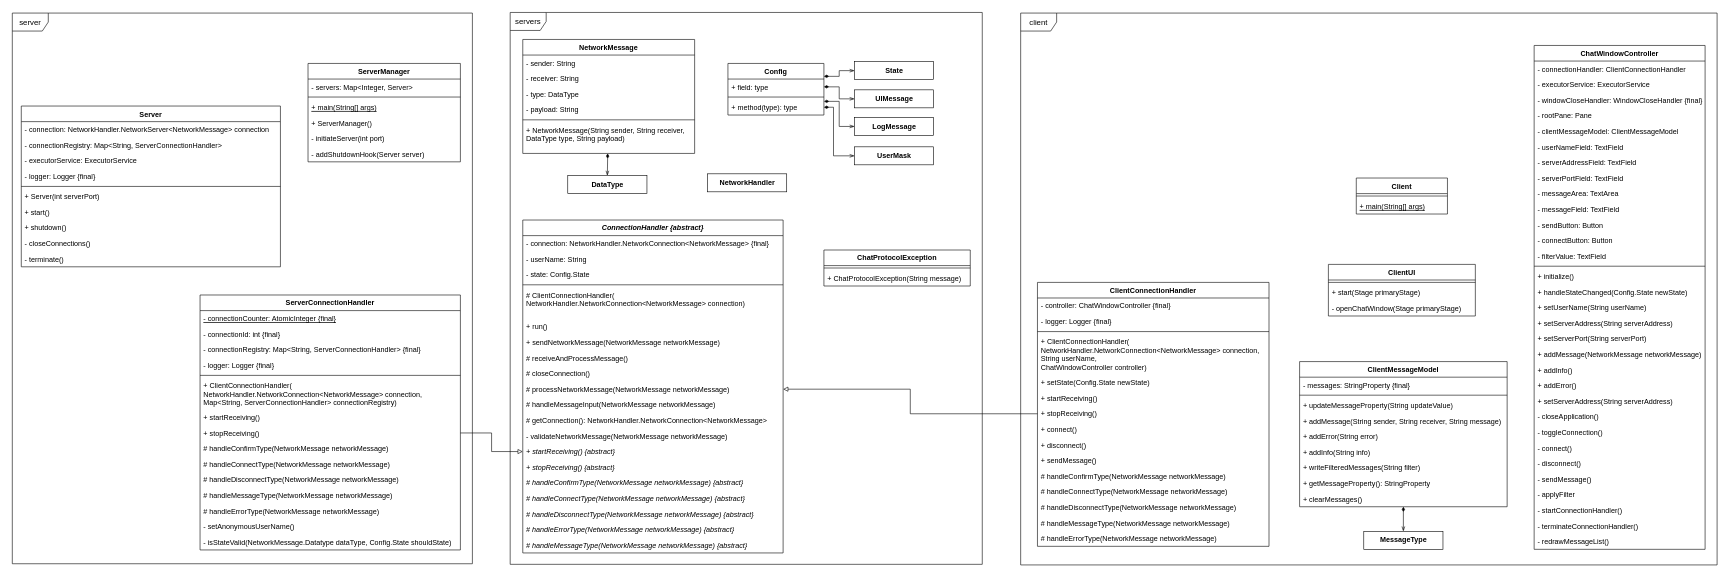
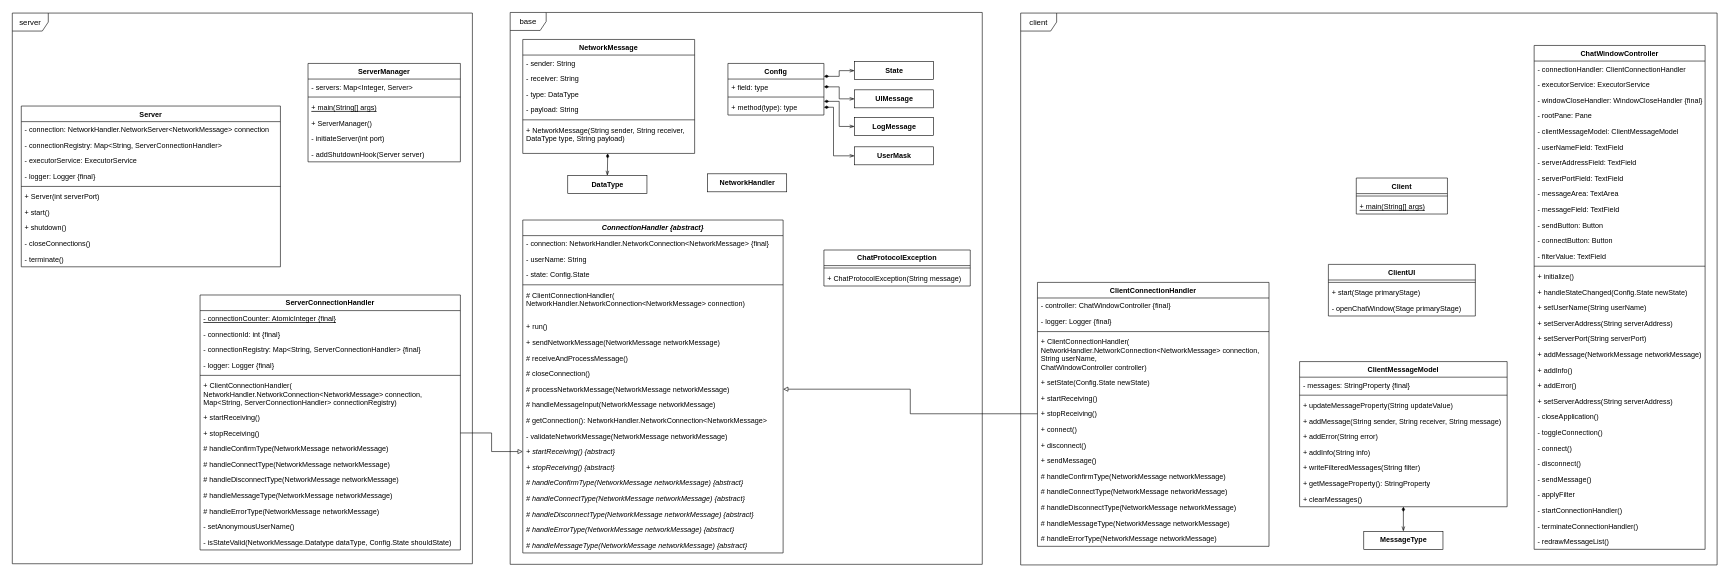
node "servers": label "servers" -> "base"
